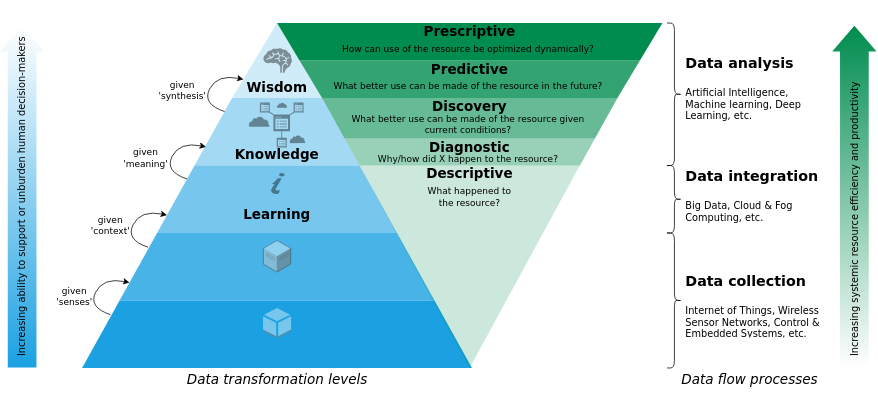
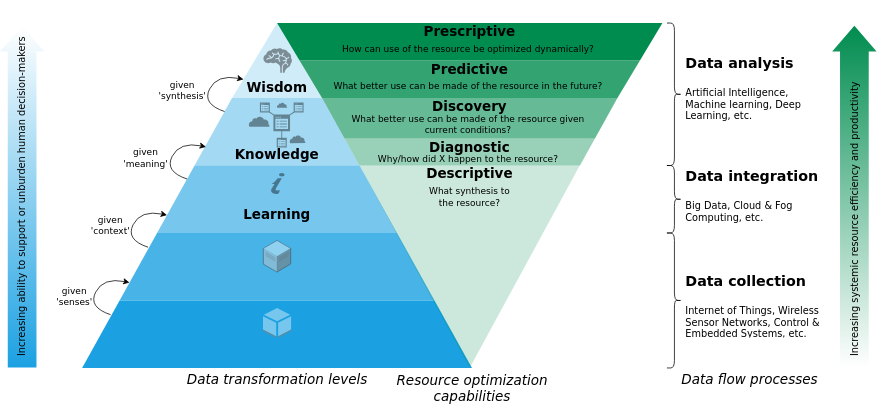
node "What happened to the resource?": label "What happened to the resource?" -> "What synthesis to the resource?"
node "Resource optimization capabilities": added
